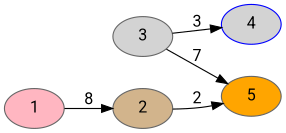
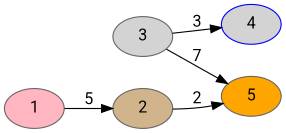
edge "1" -> "2": label "8" -> "5"
